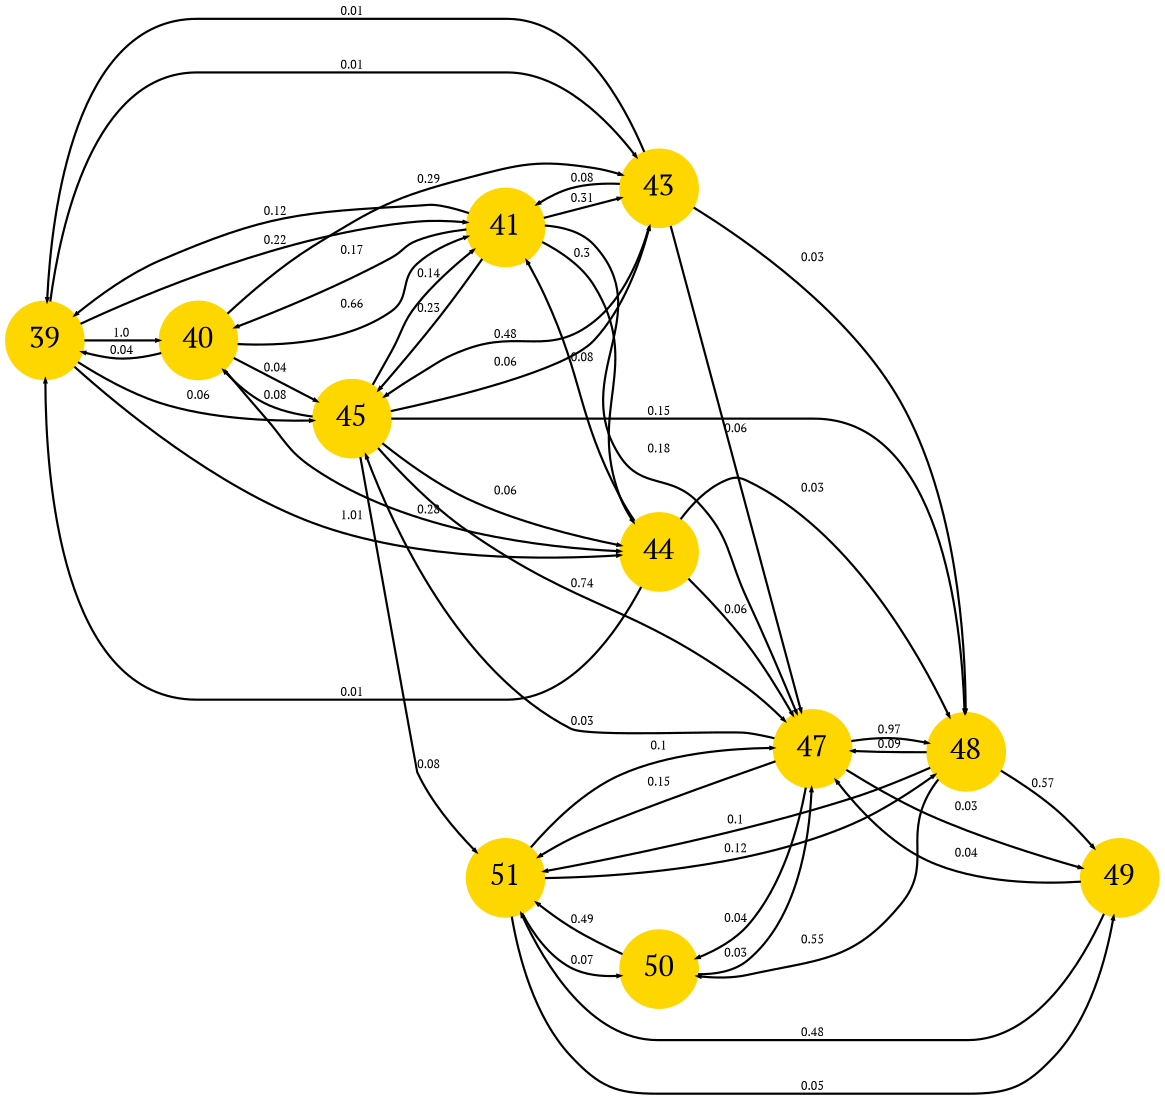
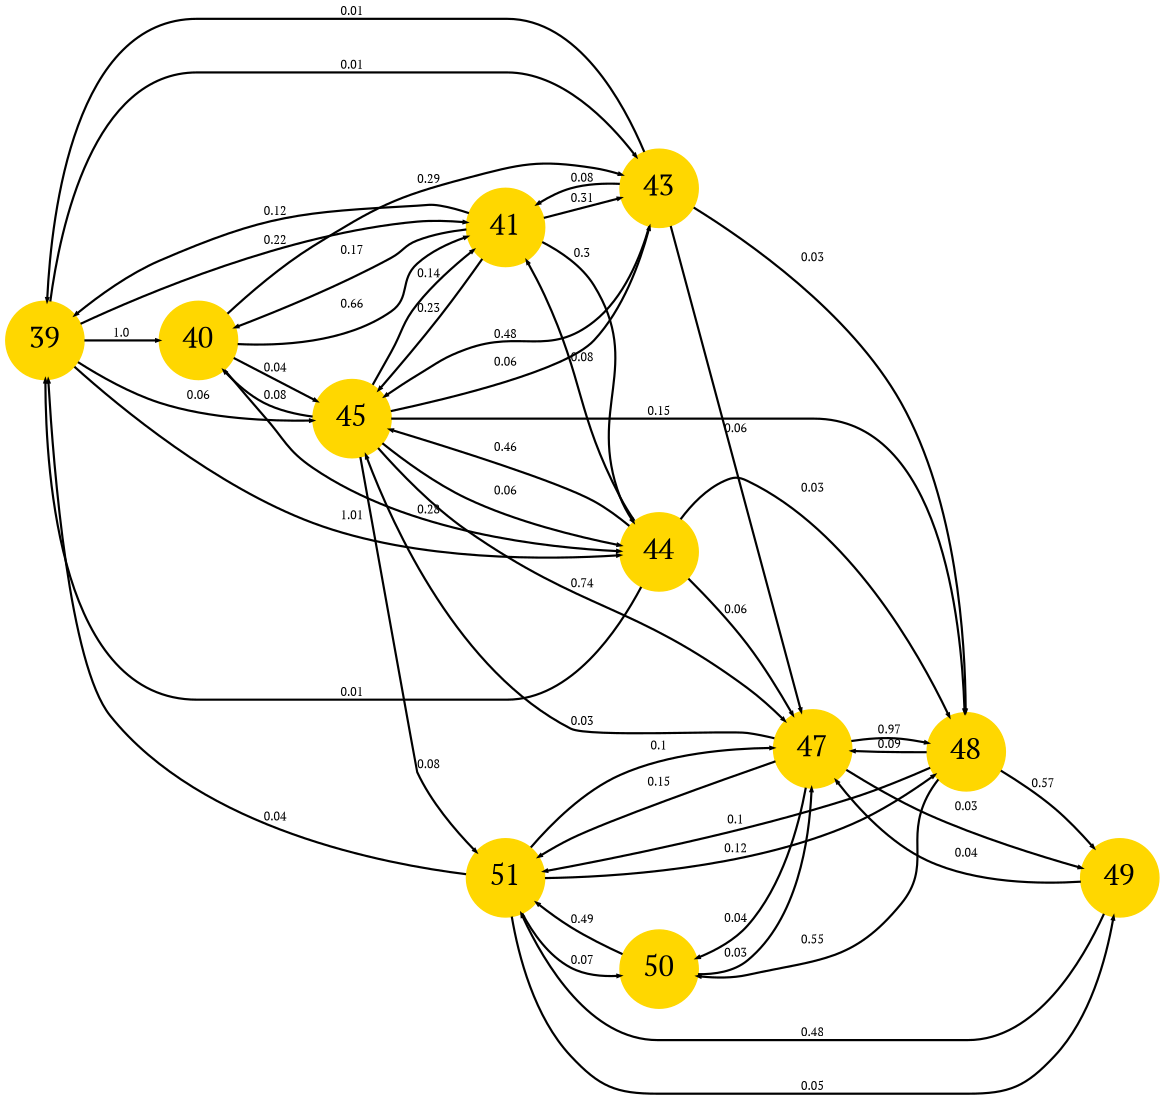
edge "40" -> "39": now "51" -> "39"
edge "44" -> "45": added, label "0.46"
edge "41" -> "47": removed, label "0.18"
